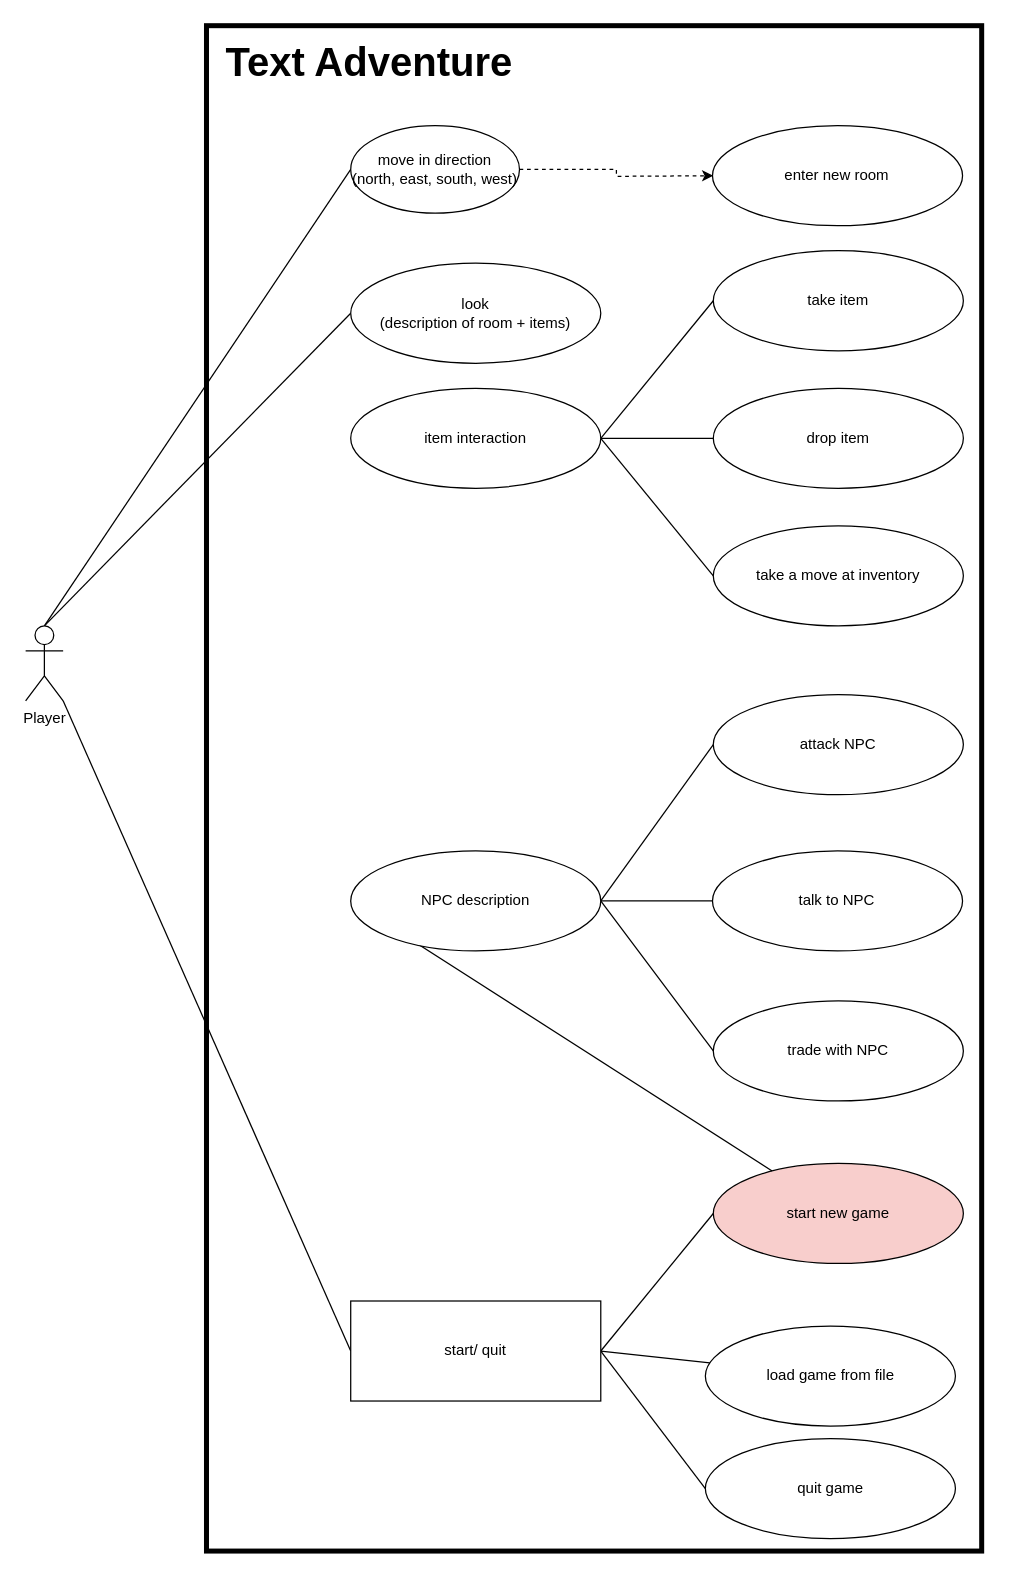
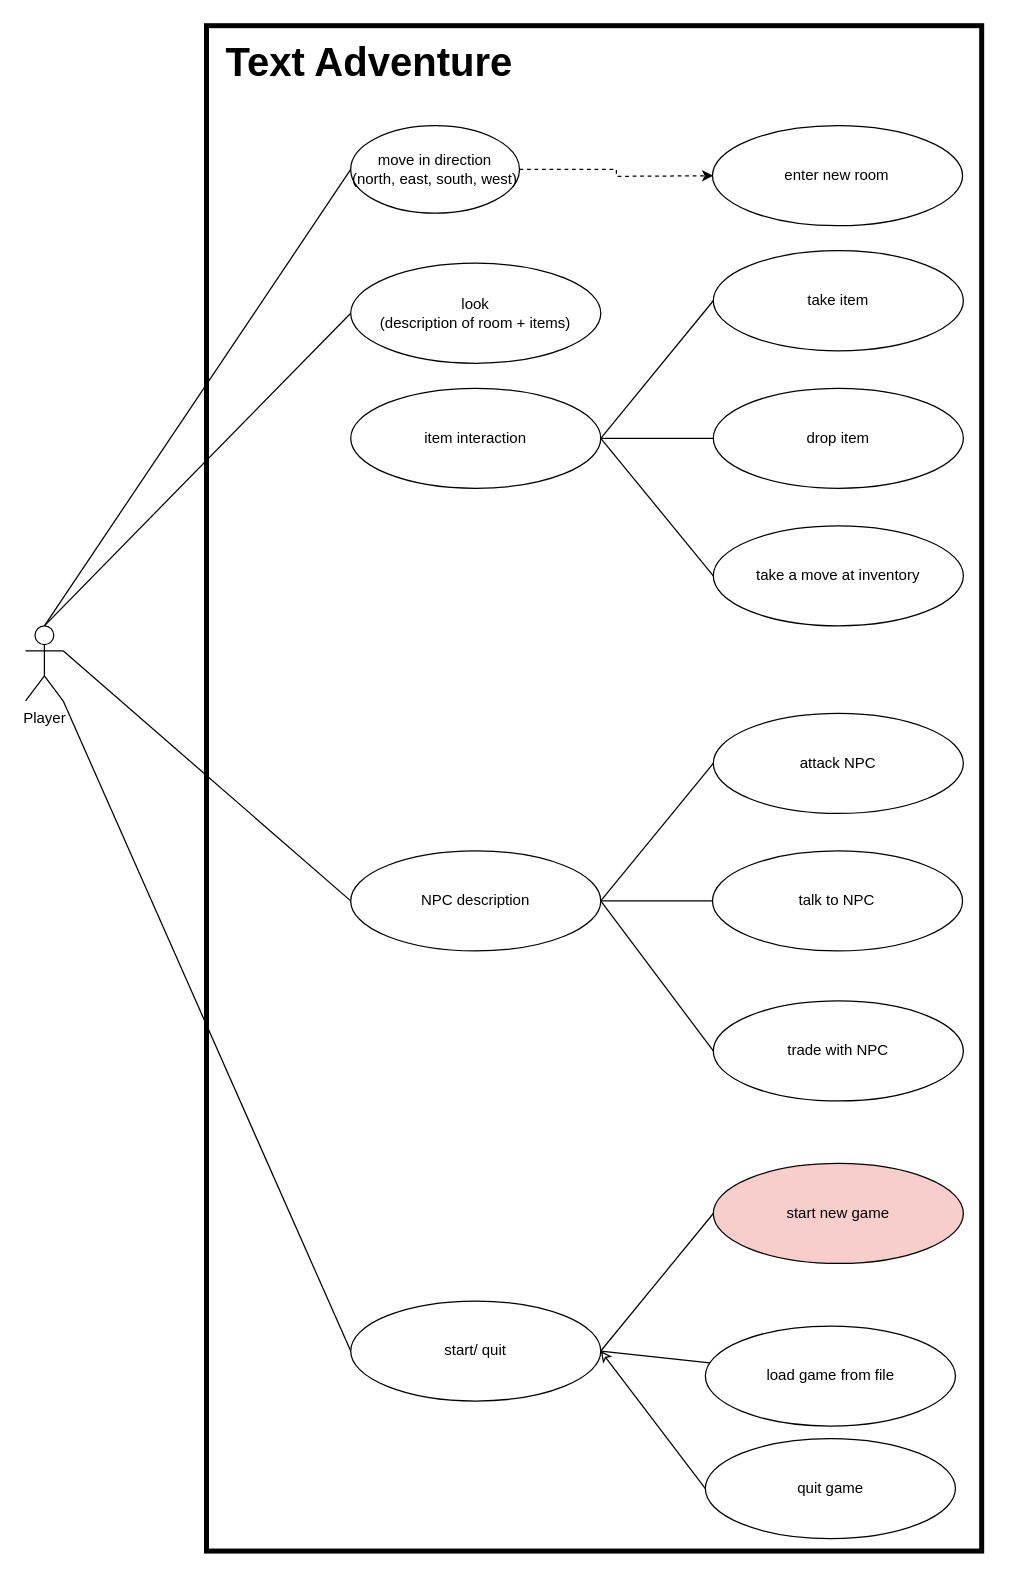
node "attack NPC": moved (838, 744) -> (838, 763)
edge "NPC description" -- "start new game": now "NPC description" -- "Player"
node "start/ quit": shape rectangle -> ellipse
edge "start/ quit" -- "quit game": arrowhead none -> classic
